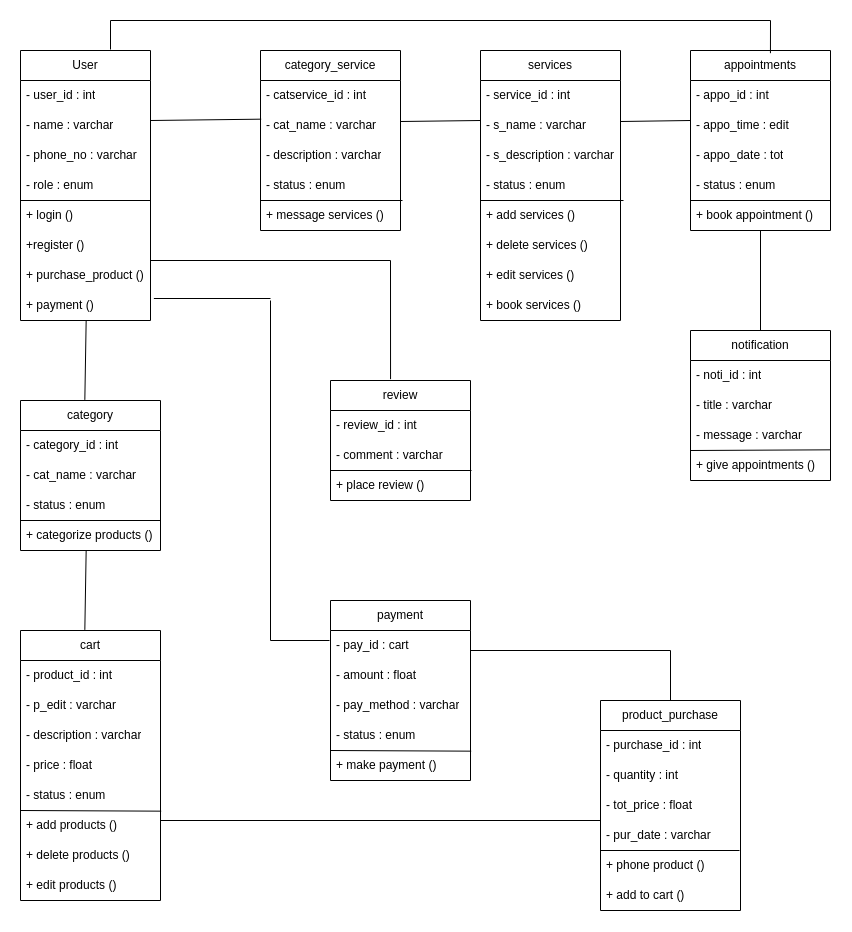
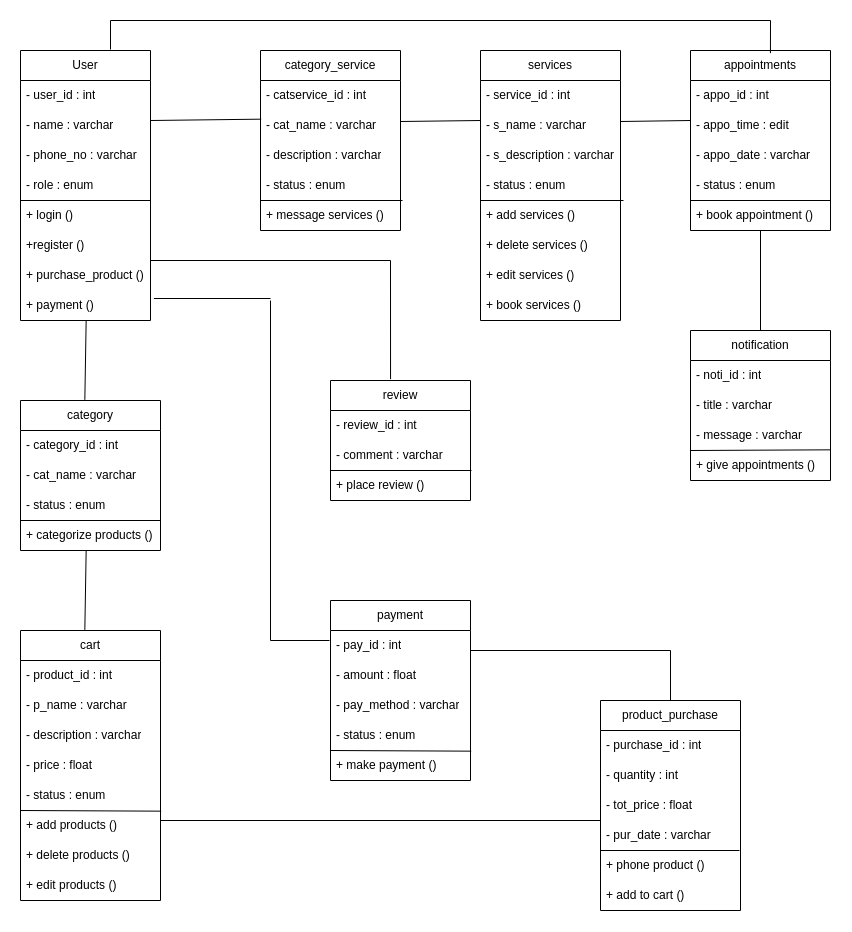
node "- appo_date : tot": label "- appo_date : tot" -> "- appo_date : varchar"
node "- pay_id : cart": label "- pay_id : cart" -> "- pay_id : int"
node "- p_edit : varchar": label "- p_edit : varchar" -> "- p_name : varchar"
